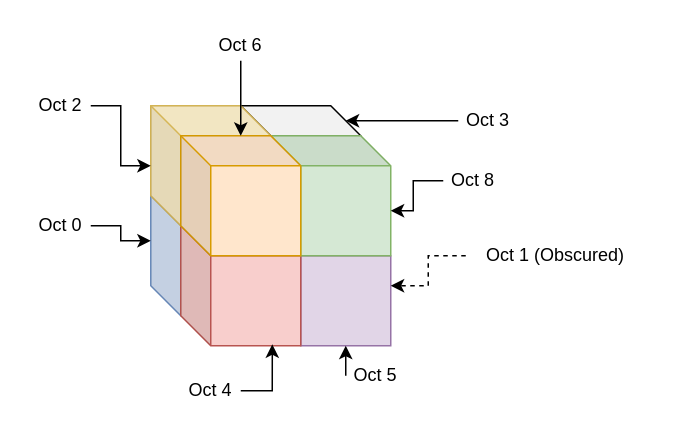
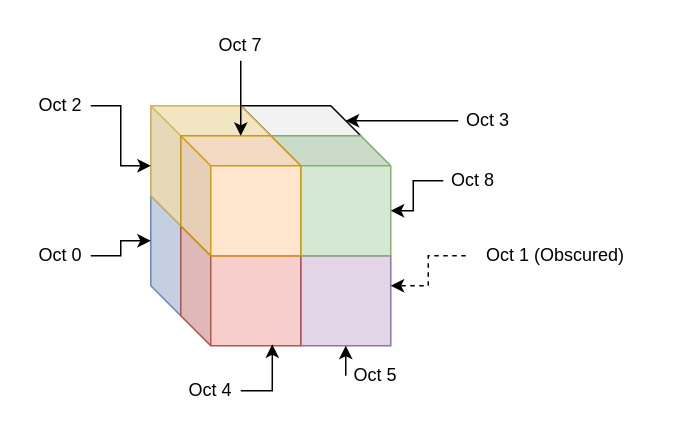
node "Oct 6": label "Oct 6" -> "Oct 7"
node "Oct 0": moved (61, 226) -> (61, 256)
